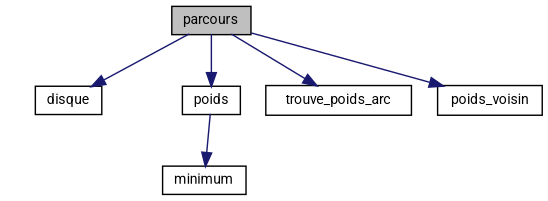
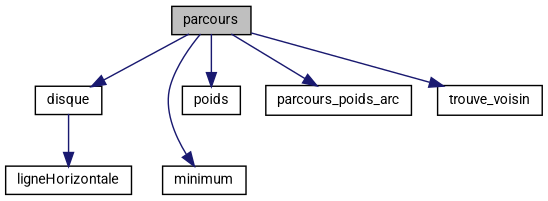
node "trouve_poids_arc": label "trouve_poids_arc" -> "parcours_poids_arc"
node "poids_voisin": label "poids_voisin" -> "trouve_voisin"
edge "poids" -> "minimum": now "parcours" -> "minimum"
node "ligneHorizontale": added
